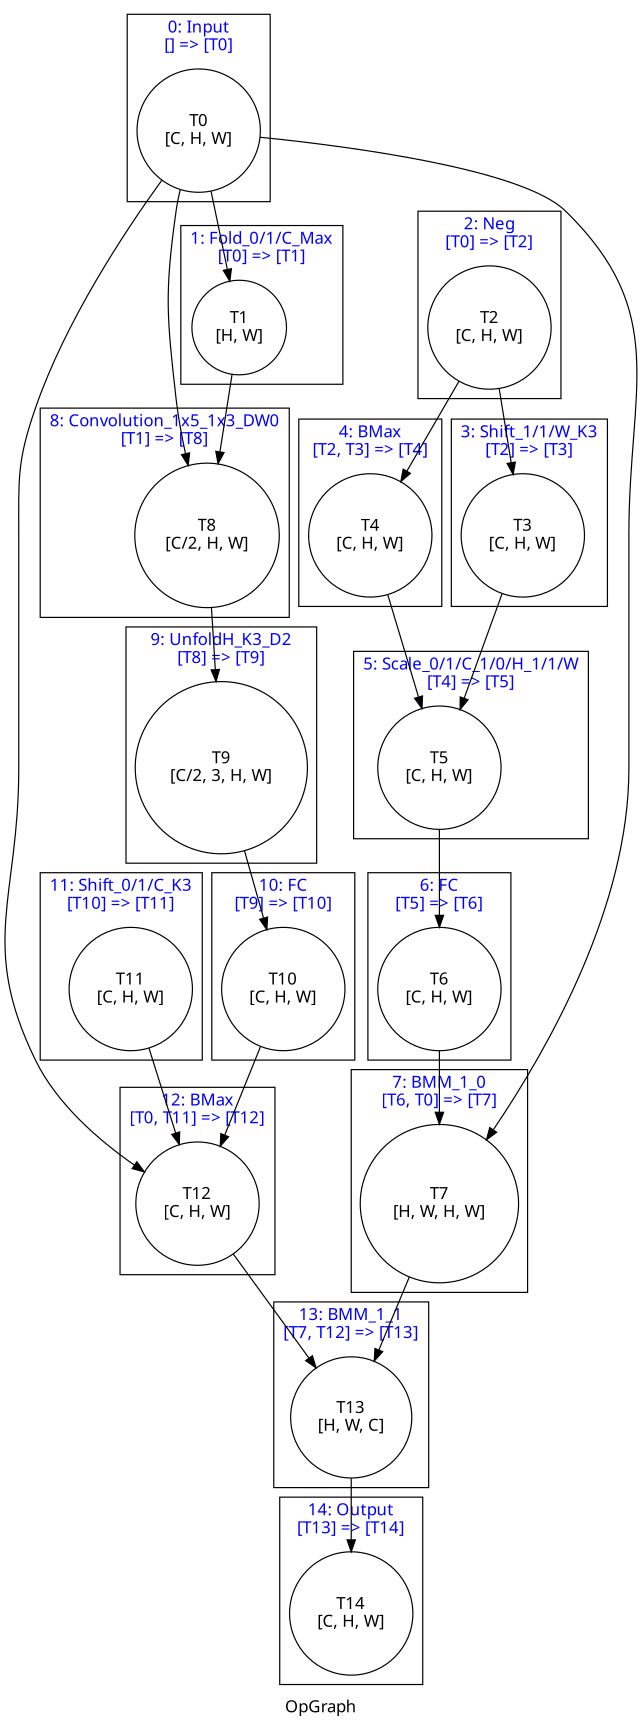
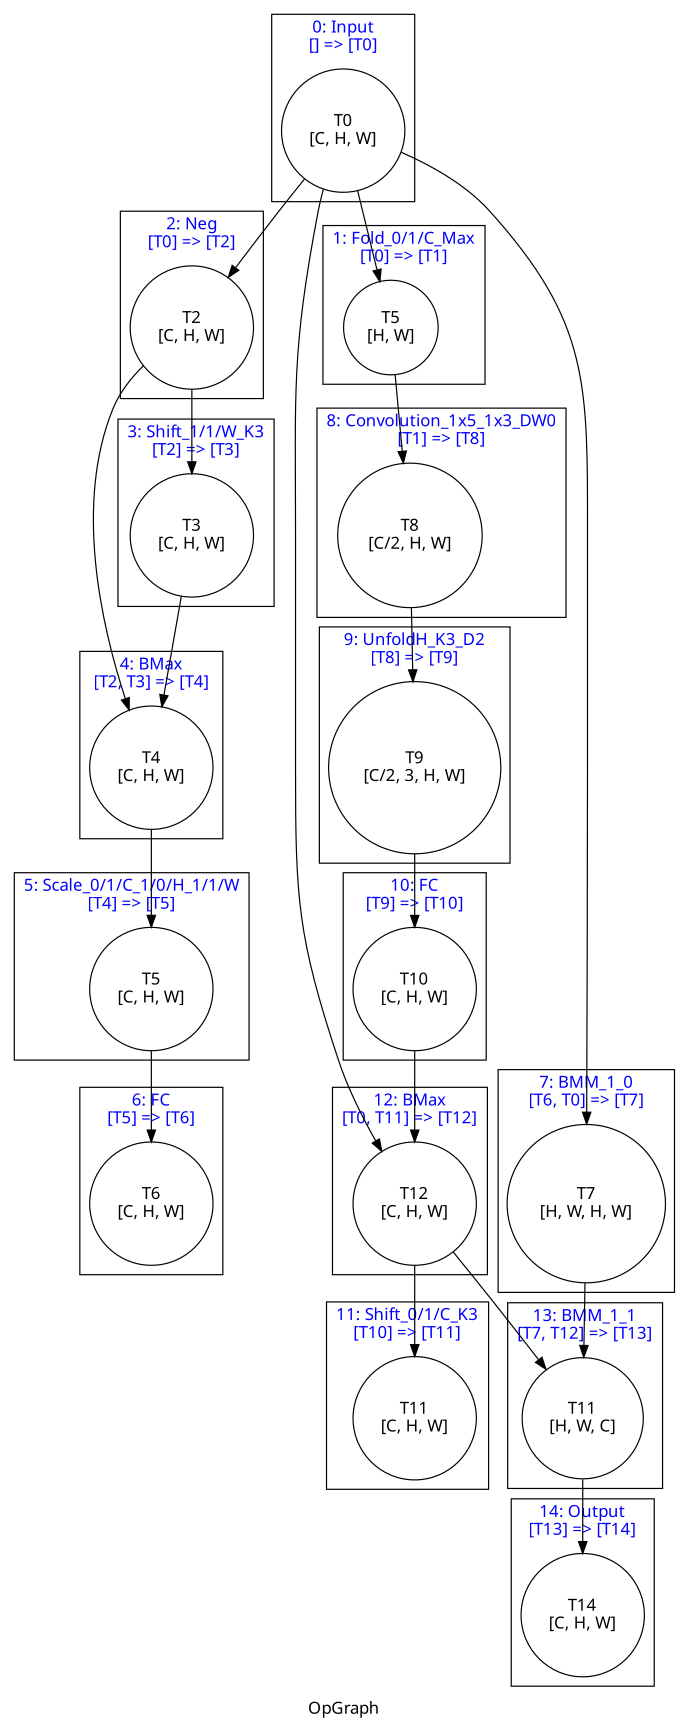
edge "T0 [C, H, W]" -> "T8 [C/2, H, W]": now "T0 [C, H, W]" -> "T2 [C, H, W]"
node "T1 [H, W]": label "T1 [H, W]" -> "T5 [H, W]"
edge "T3 [C, H, W]" -> "T5 [C, H, W]": now "T3 [C, H, W]" -> "T4 [C, H, W]"
edge "T6 [C, H, W]" -> "T7 [H, W, H, W]": removed
edge "T11 [C, H, W]" -> "T12 [C, H, W]": reversed
node "T13 [H, W, C]": label "T13 [H, W, C]" -> "T11 [H, W, C]"
